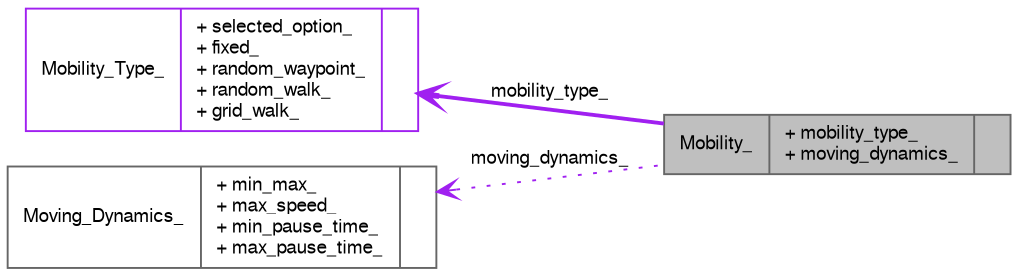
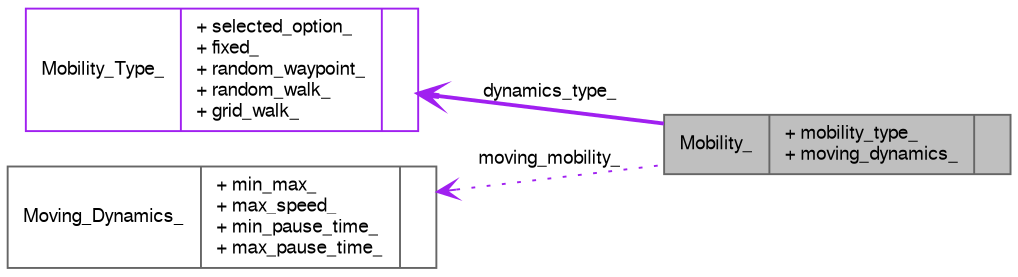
edge "Mobility_" -> "Mobility_Type_": label "mobility_type_" -> "dynamics_type_"
edge "Mobility_" -> "Moving_Dynamics_": label "moving_dynamics_" -> "moving_mobility_"
